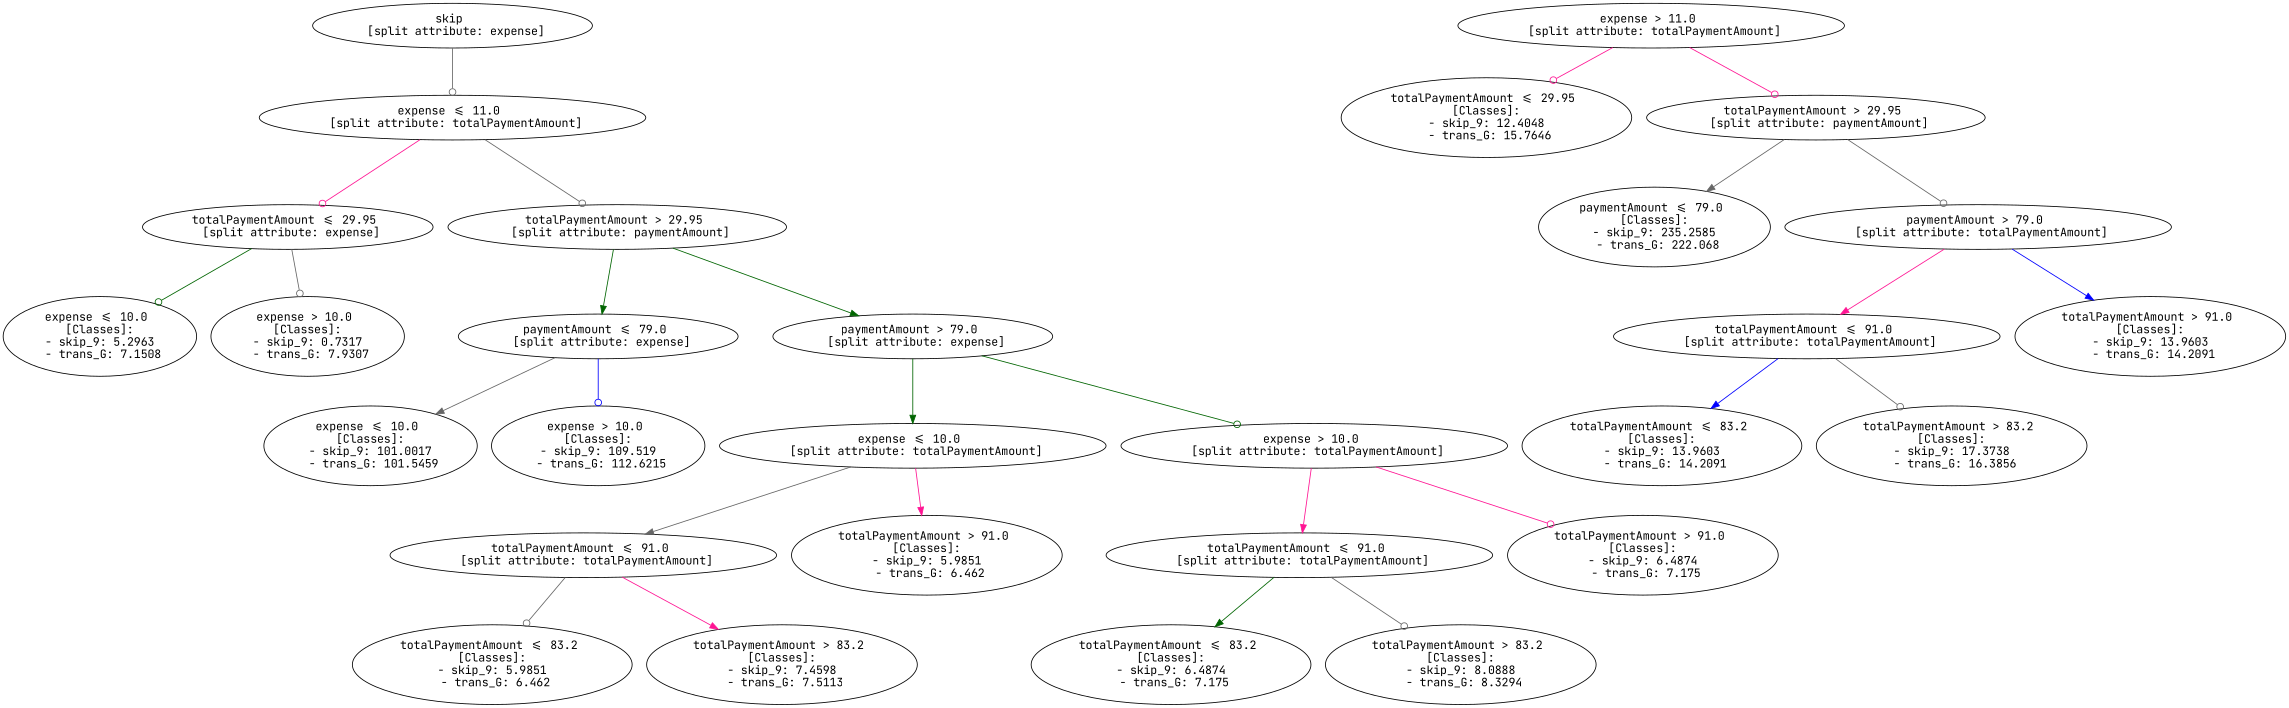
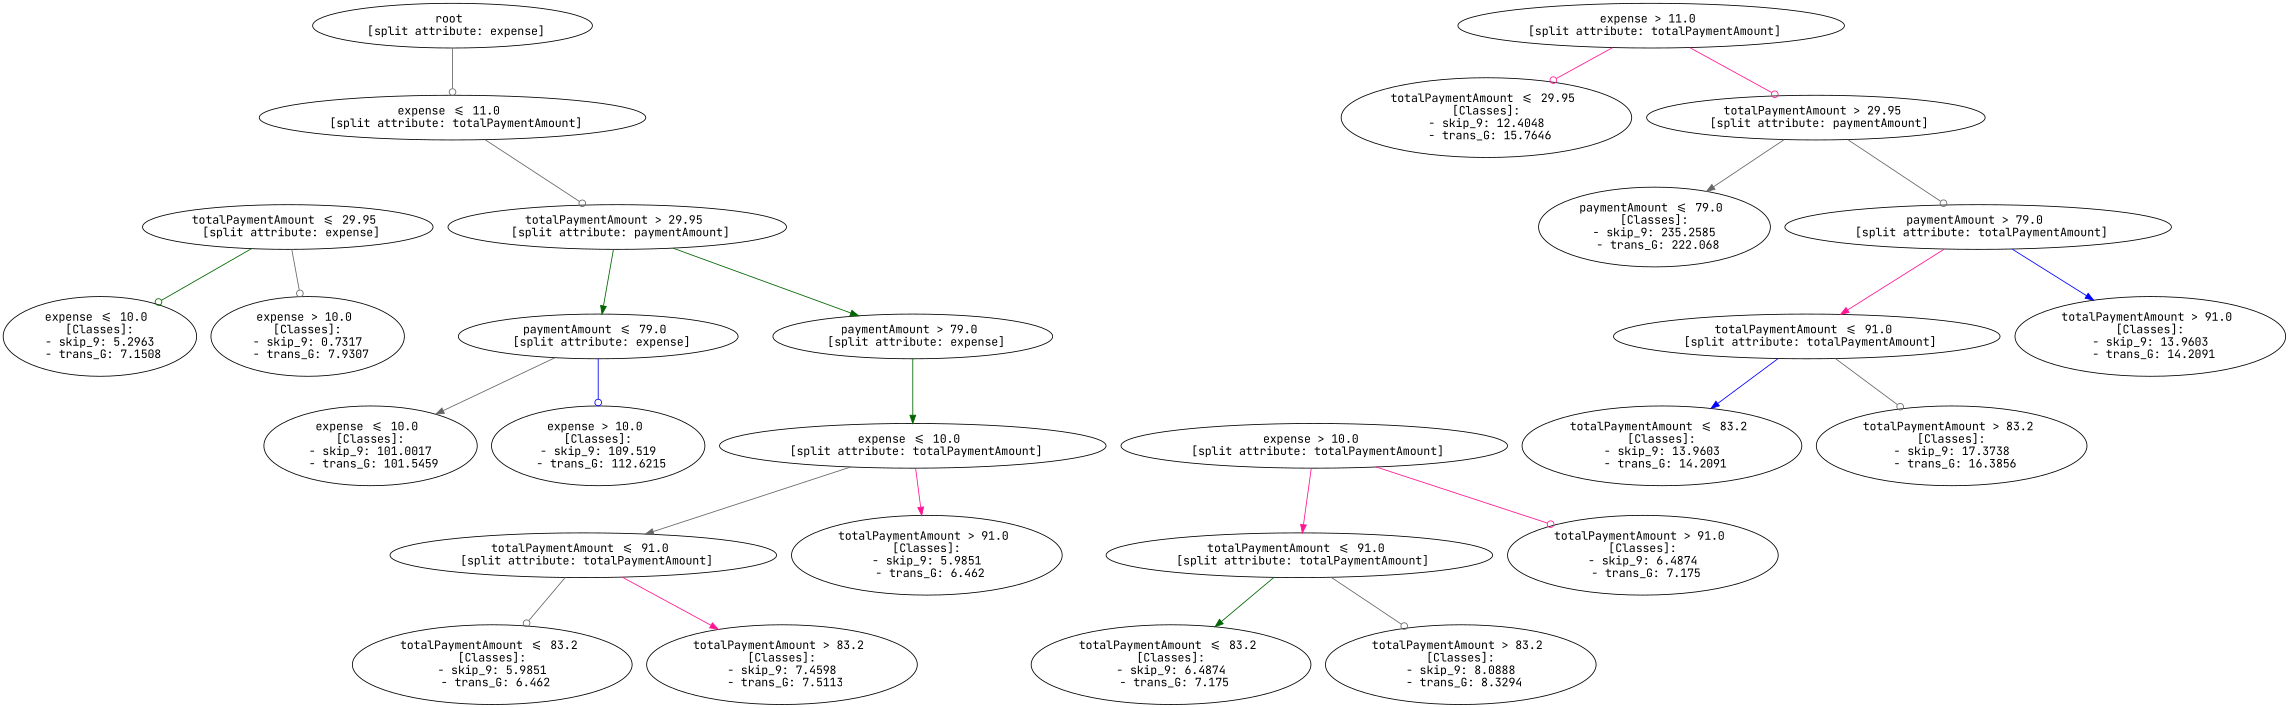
node "skip [split attribute: expense]": label "skip [split attribute: expense]" -> "root [split attribute: expense]"
edge "expense <= 11.0 [split attribute: totalPaymentAmount]" -> "totalPaymentAmount <= 29.95 [split attribute: expense]": removed
edge "paymentAmount > 79.0 [split attribute: expense]" -> "expense > 10.0 [split attribute: totalPaymentAmount]": removed
